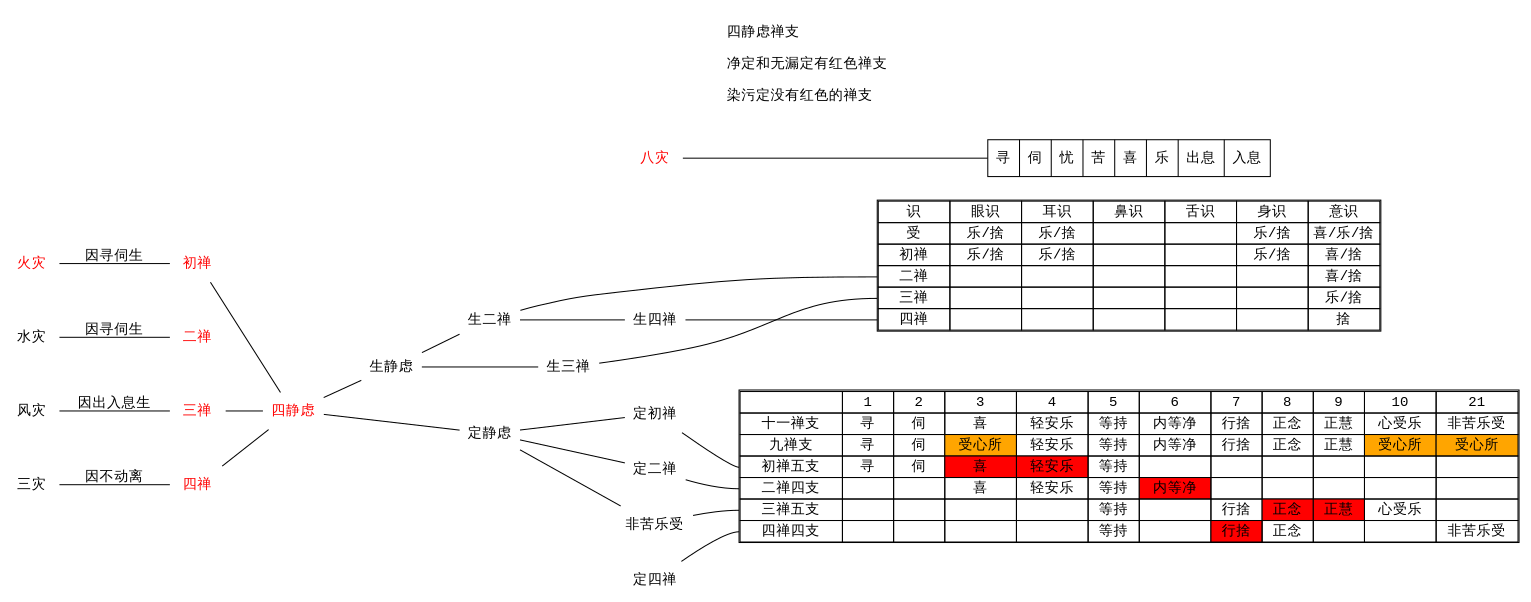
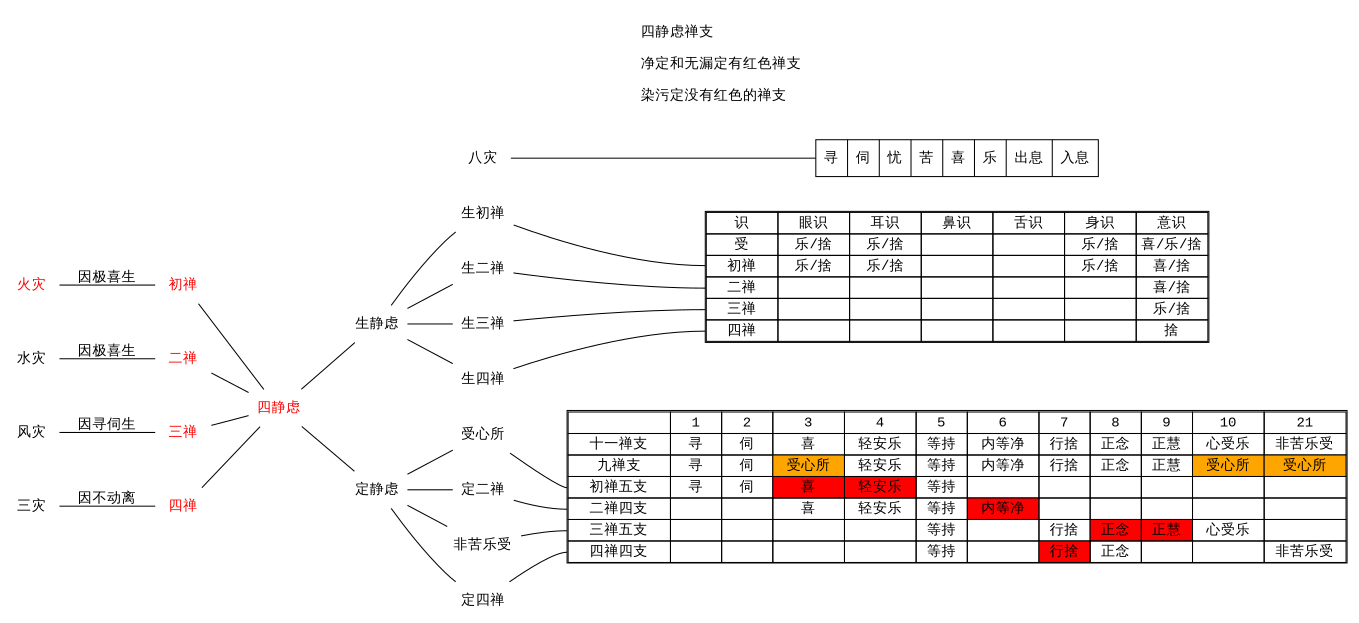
node "八灾": fontcolor red -> black
node "生初禅": added
edge "火灾" -- "初禅": label "因寻伺生" -> "因极喜生"
edge "生二禅" -- "生四禅": now "生静虑" -- "生四禅"
edge "水灾" -- "二禅": label "因寻伺生" -> "因极喜生"
edge "二禅" -- "四静虑": added
edge "风灾" -- "三禅": label "因出入息生" -> "因寻伺生"
node "定初禅": label "定初禅" -> "受心所"
edge "定静虑" -- "定四禅": added
